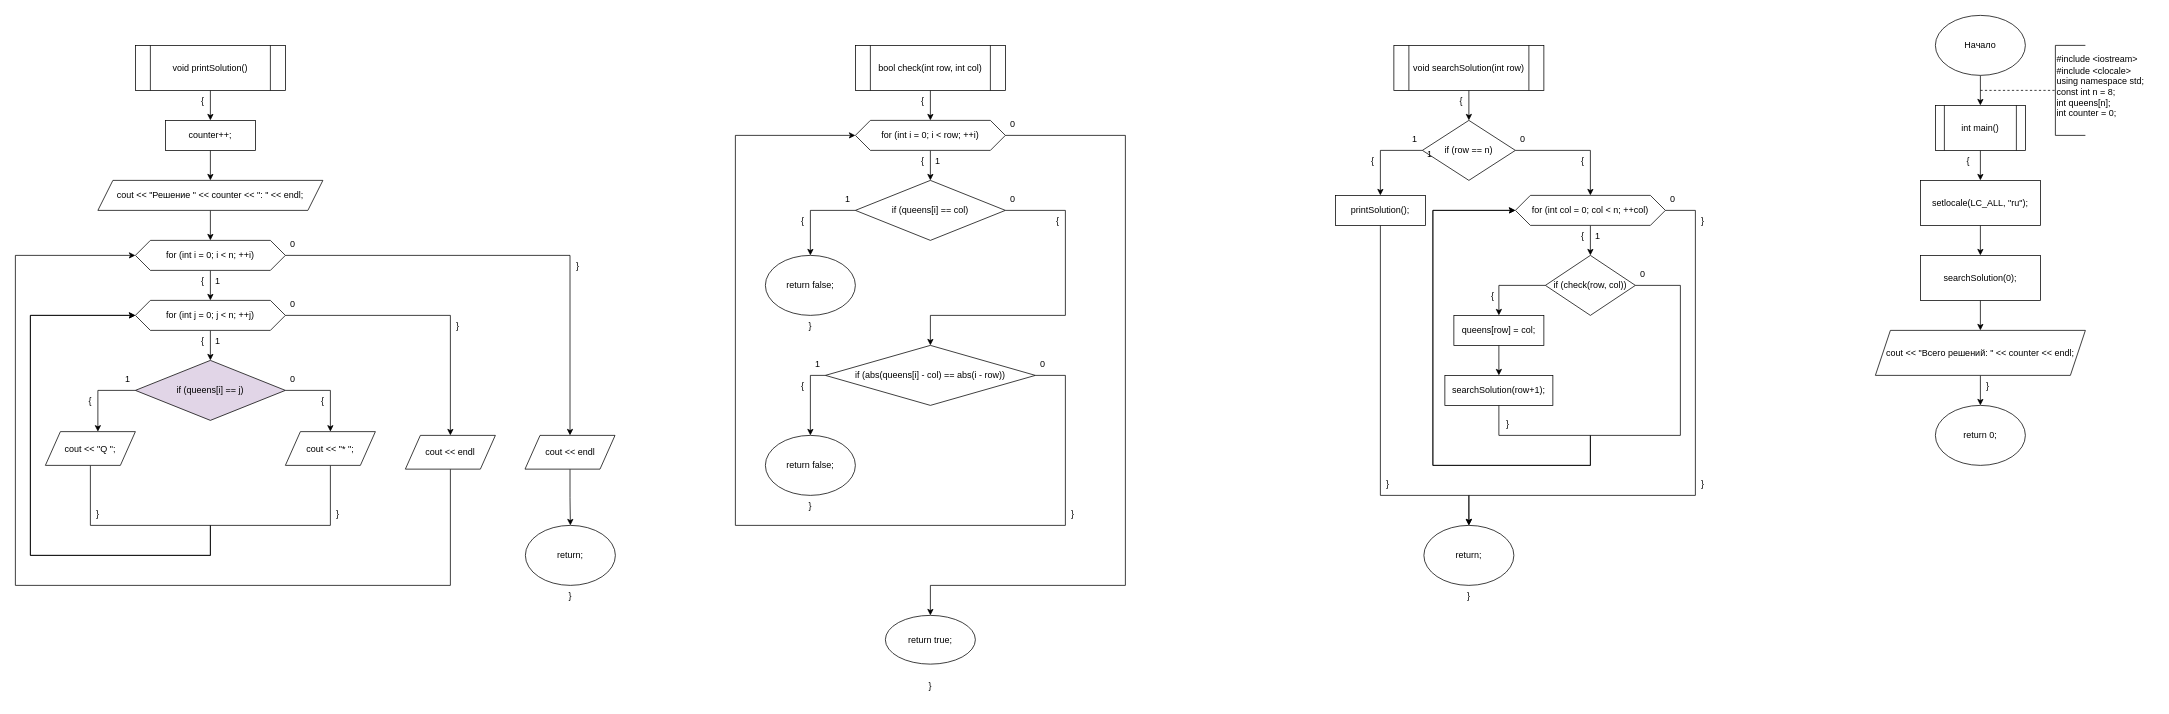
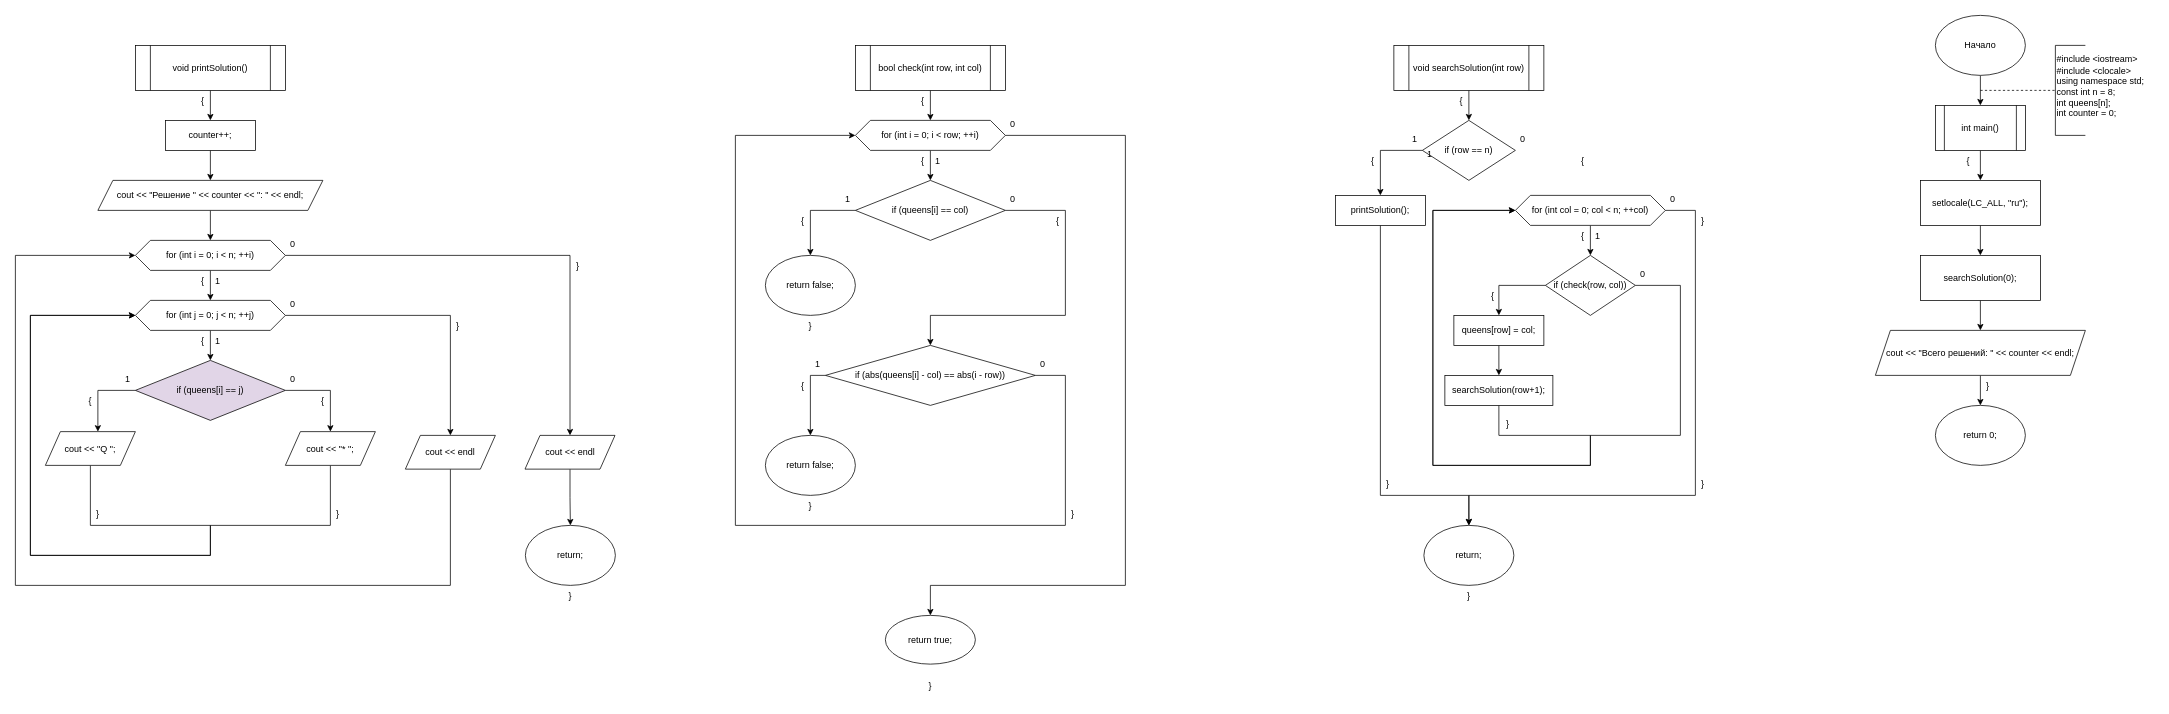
edge "if (row == n)" -> "for (int col = 0; col < n; ++col)": removed
